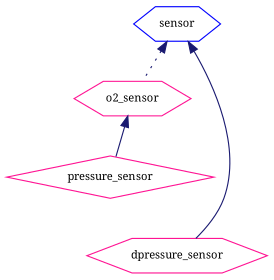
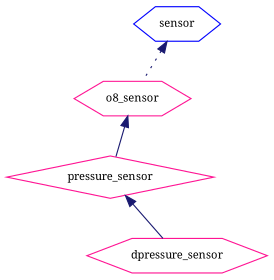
node "o2_sensor": label "o2_sensor" -> "o8_sensor"
edge "dpressure_sensor" -> "sensor": now "dpressure_sensor" -> "pressure_sensor"
